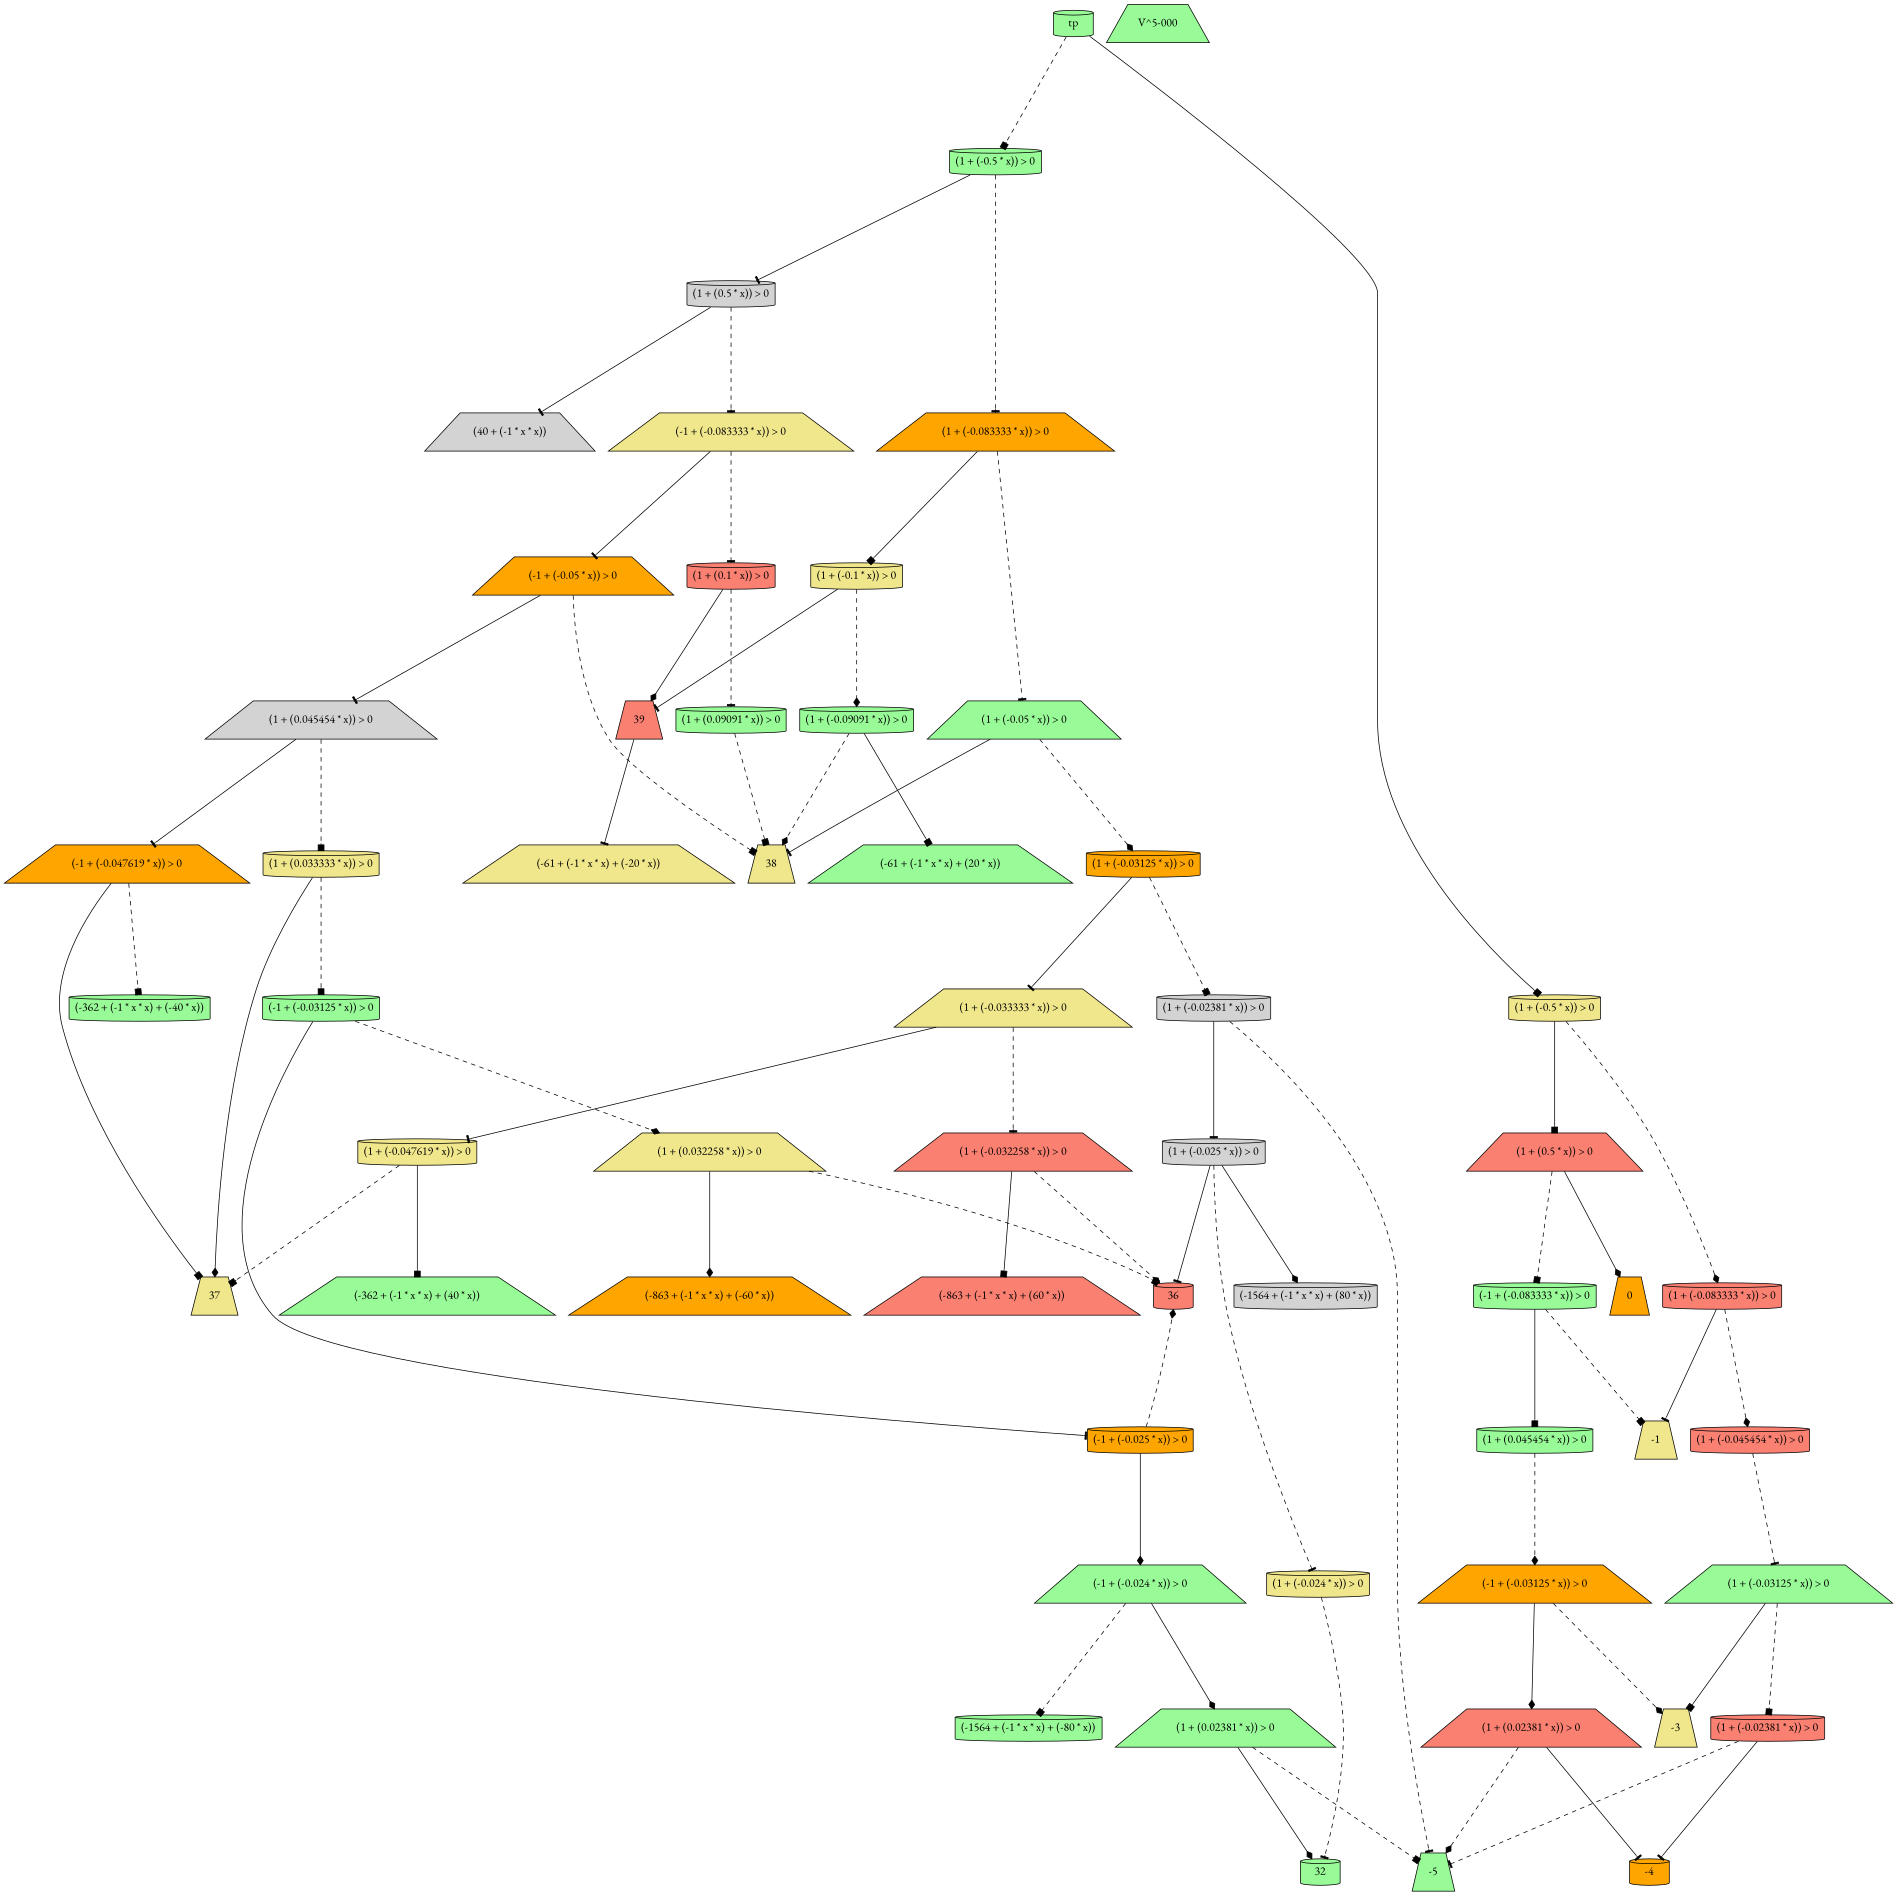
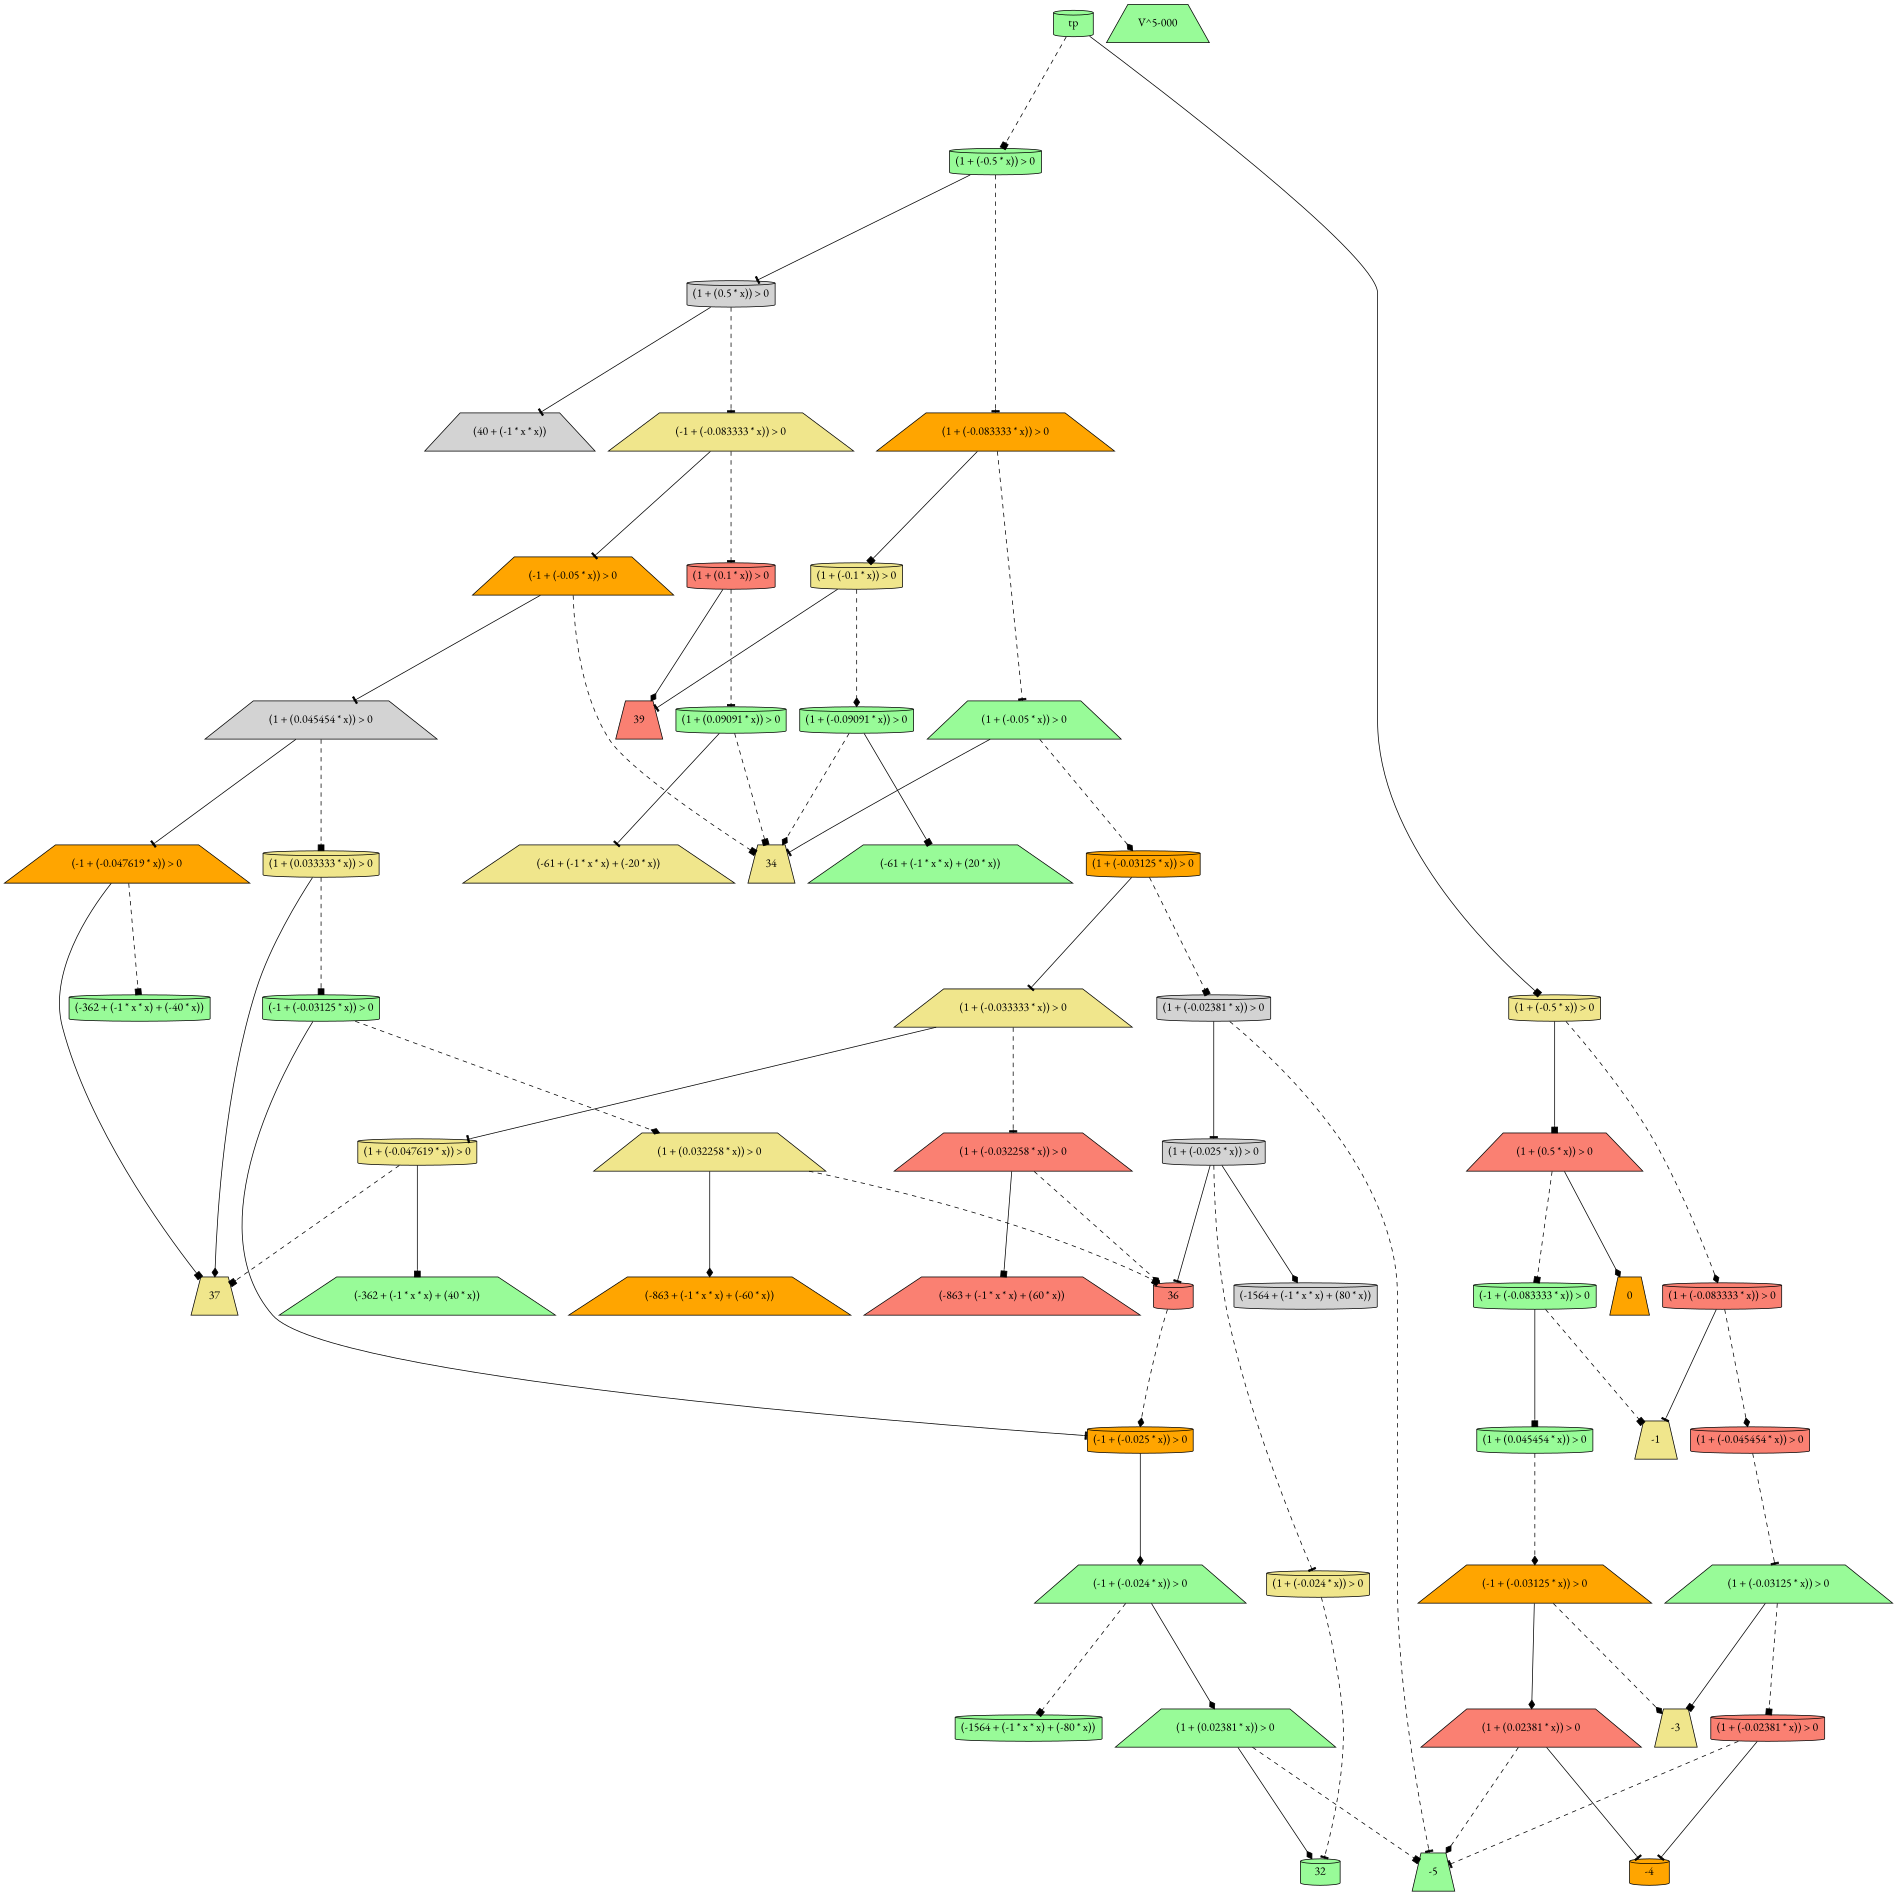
edge "39" -> "(-61 + (-1 * x * x) + (-20 * x))": now "(1 + (0.09091 * x)) > 0" -> "(-61 + (-1 * x * x) + (-20 * x))"
node "38": label "38" -> "34"
edge "(-1 + (-0.025 * x)) > 0" -> "36": reversed
